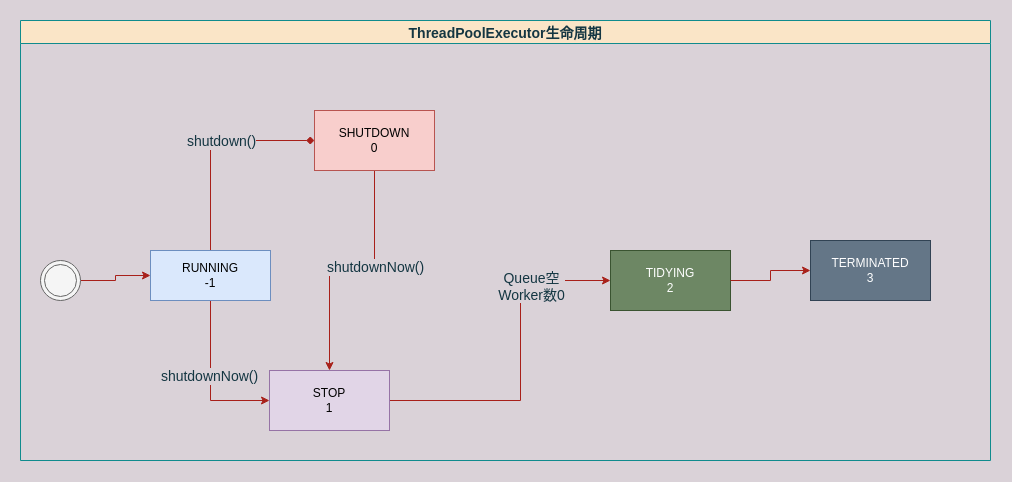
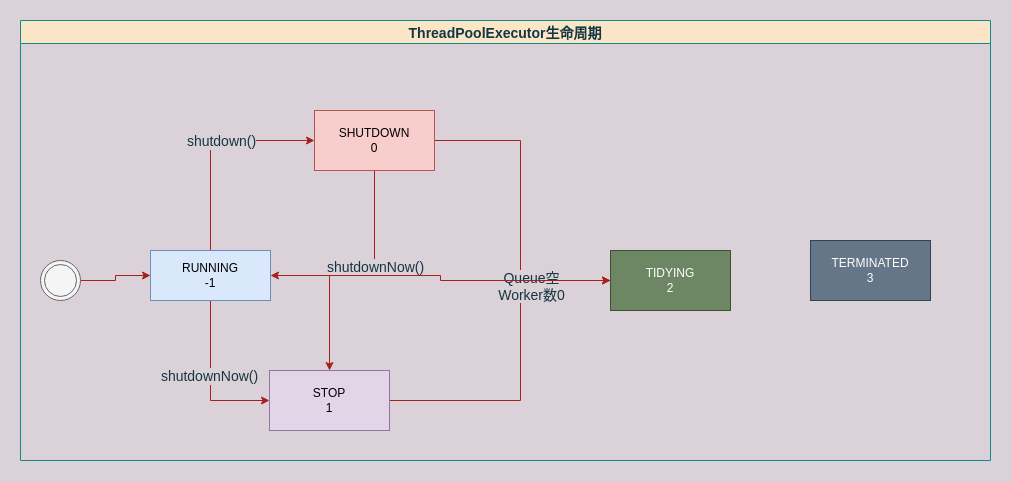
edge "RUNNING -1" -> "SHUTDOWN 0": arrowhead diamond -> classic
edge "SHUTDOWN 0" -> "TIDYING 2": added
edge "TIDYING 2" -> "TERMINATED 3": now "TIDYING 2" -> "RUNNING -1"
